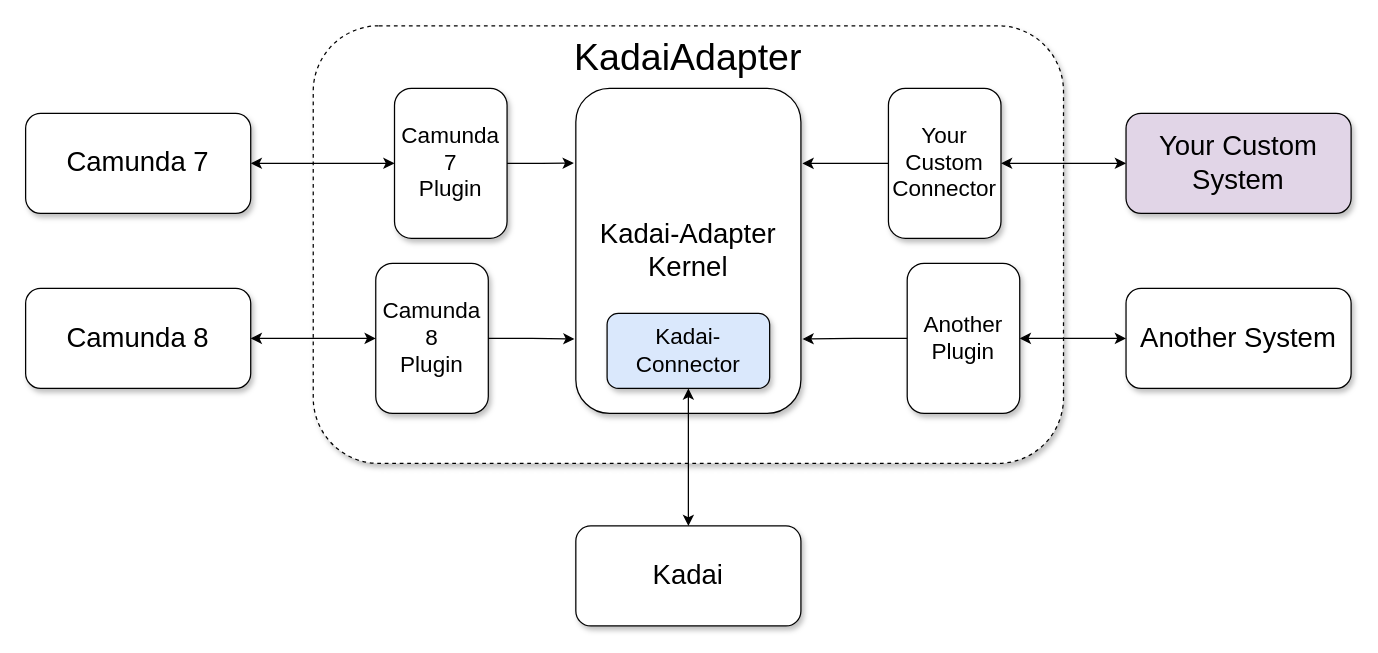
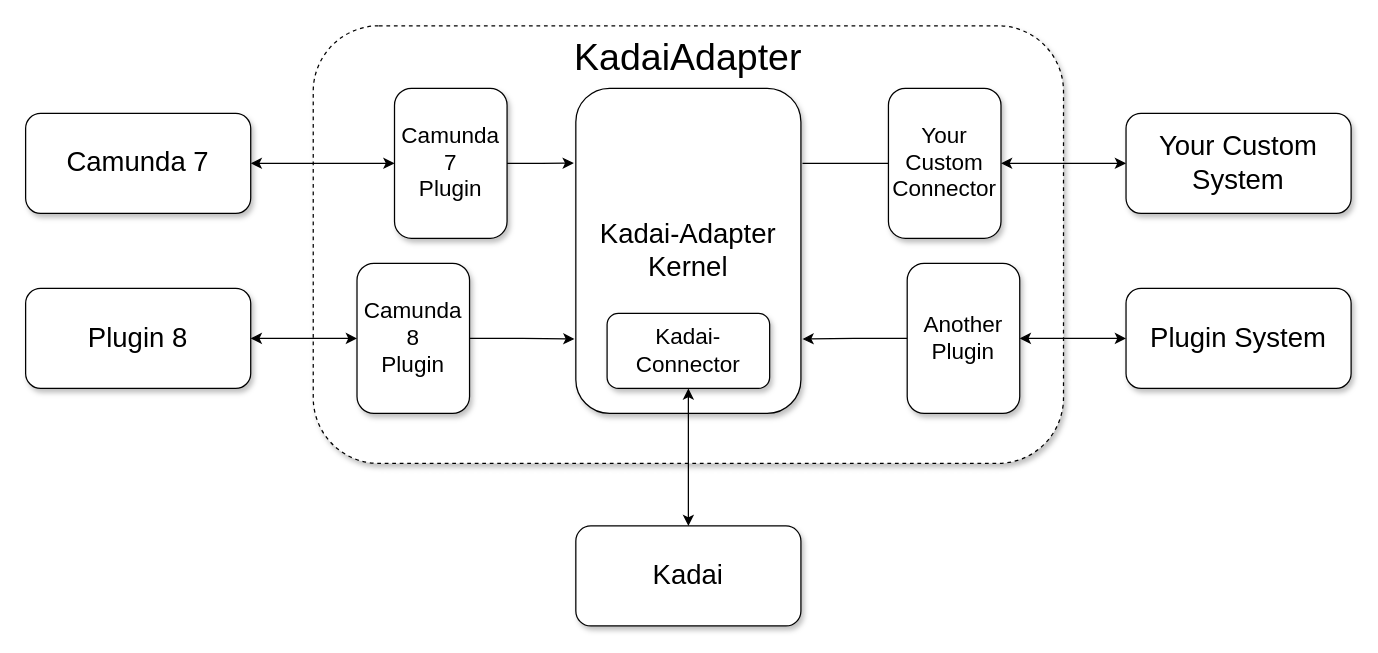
edge "Your Custom Connector" -> "Kadai-Adapter Kernel": arrowhead classic -> none
node "Your Custom System": fillcolor #e1d5e7 -> #ffffff
node "Camunda 8": label "Camunda 8" -> "Plugin 8"
node "Camunda 8 Plugin": moved (432, 338) -> (413, 338)
node "Another System": label "Another System" -> "Plugin System"
node "Kadai-Connector": fillcolor #dae8fc -> #ffffff
